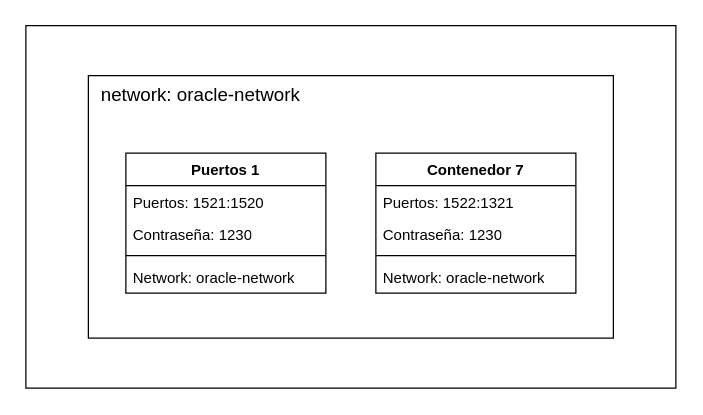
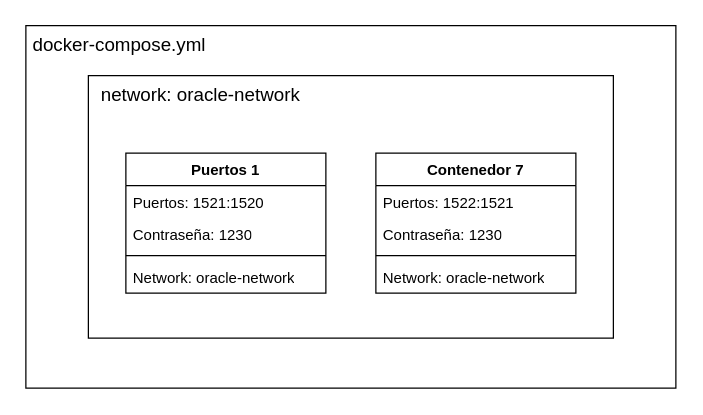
node "docker-compose.yml": added
node "Puertos: 1522:1321": label "Puertos: 1522:1321" -> "Puertos: 1522:1521"
